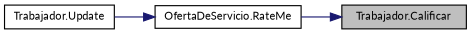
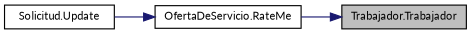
node "Trabajador.Update": label "Trabajador.Update" -> "Solicitud.Update"
node "Trabajador.Calificar": label "Trabajador.Calificar" -> "Trabajador.Trabajador"
